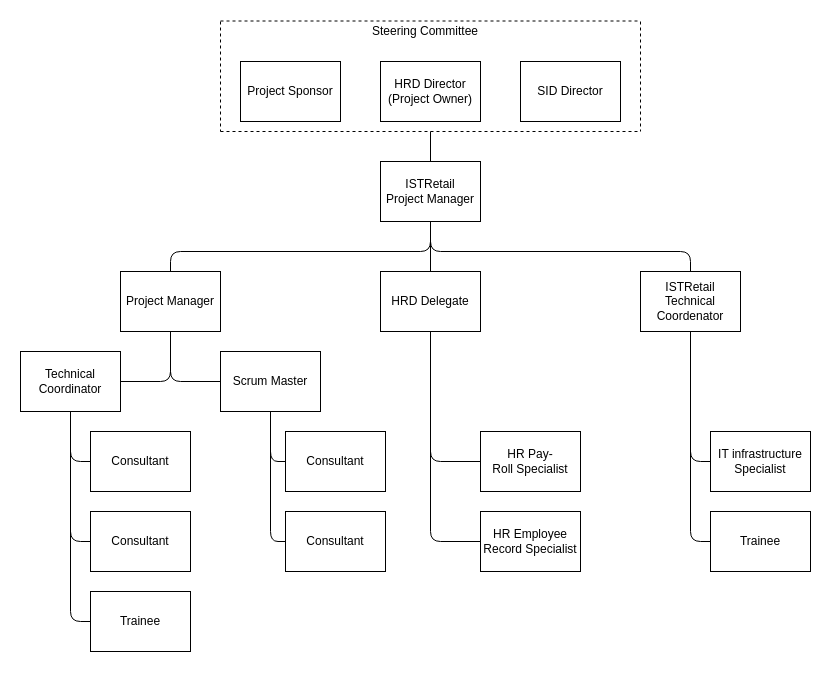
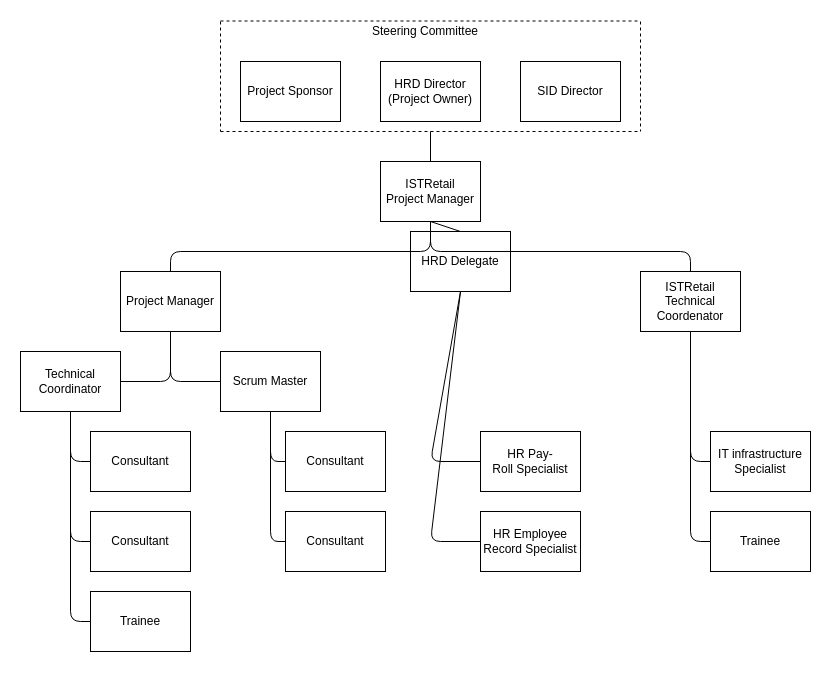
node "HRD Delegate": moved (431, 302) -> (461, 262)
